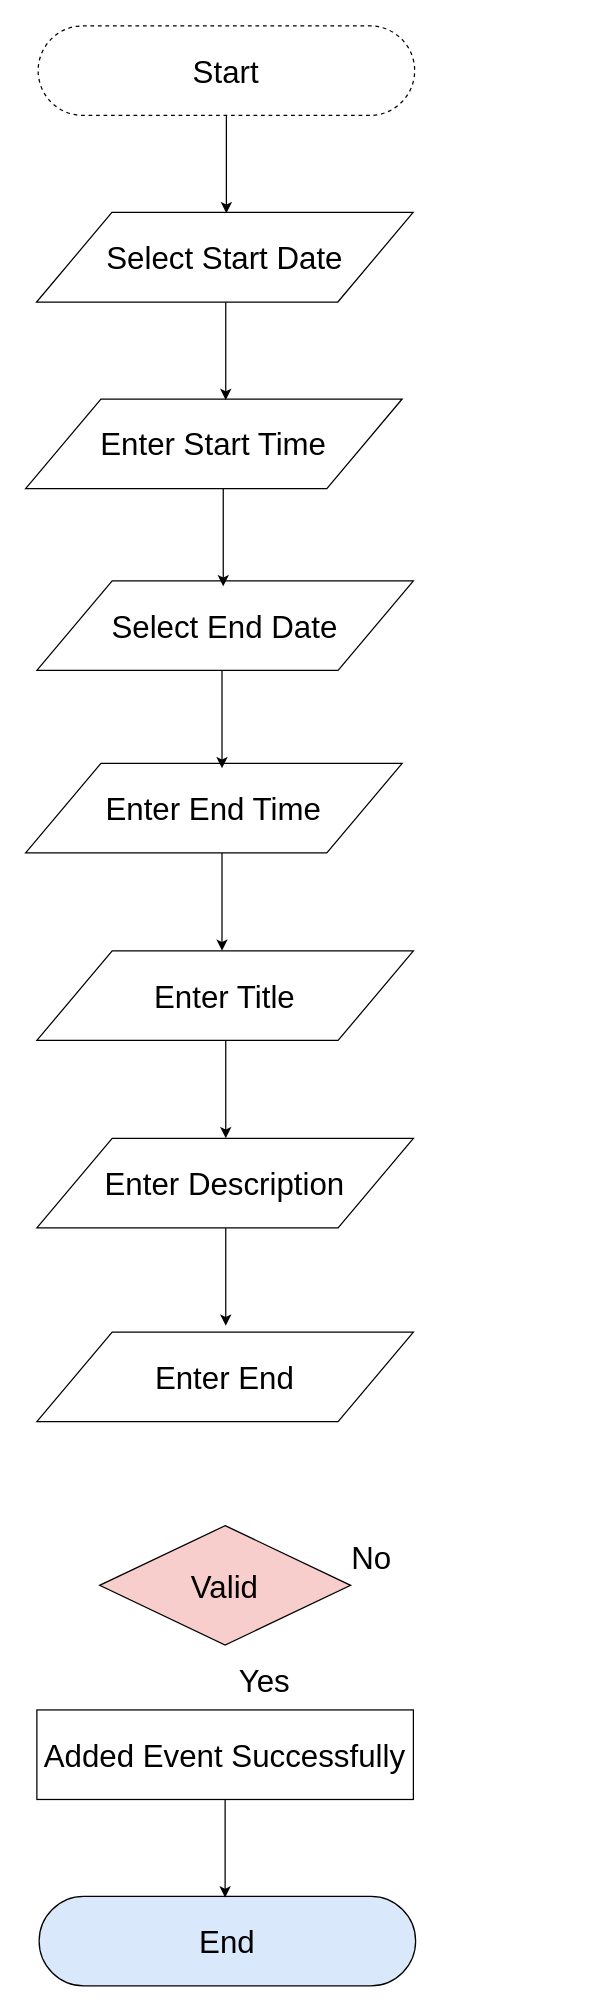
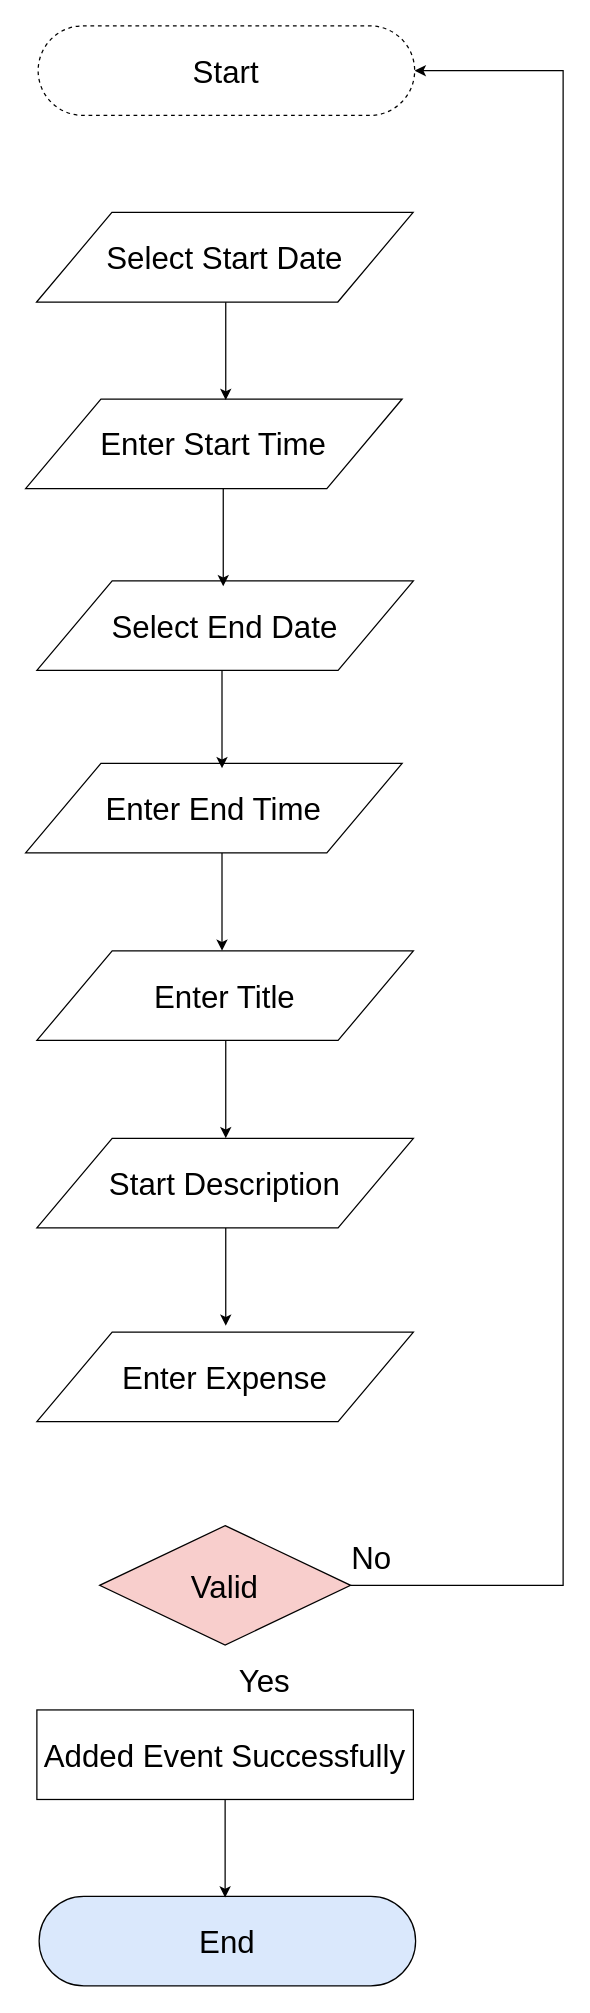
edge "Start" -> "Select Start Date": removed
edge "Valid" -> "Start": added
node "Enter Description": label "Enter Description" -> "Start Description"
node "Enter End": label "Enter End" -> "Enter Expense"
